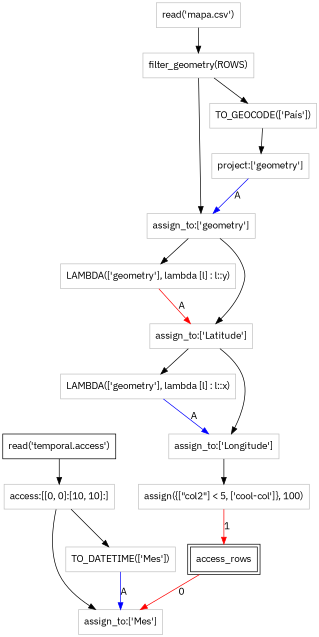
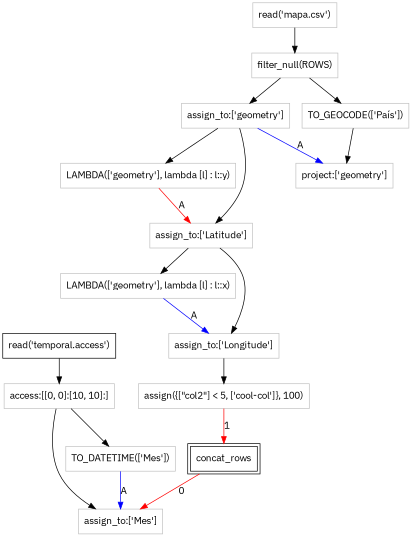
node "filter_geometry(ROWS)": label "filter_geometry(ROWS)" -> "filter_null(ROWS)"
edge "project:['geometry']" -> "assign_to:['geometry']": reversed
node "access_rows": label "access_rows" -> "concat_rows"
